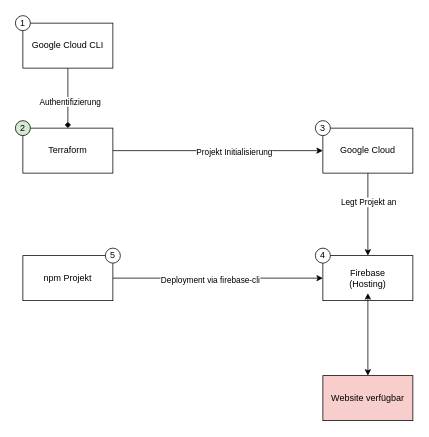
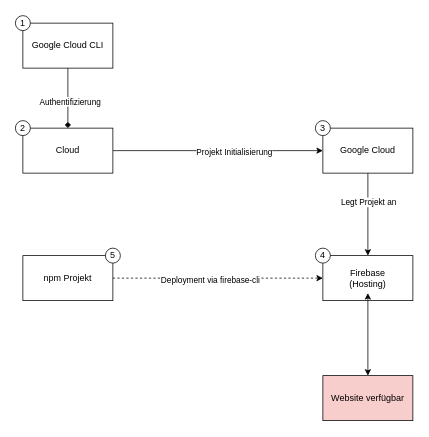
node "2": fillcolor #d5e8d4 -> #ffffff
node "Terraform": label "Terraform" -> "Cloud"
edge "npm Projekt" -> "Firebase (Hosting)": style solid -> dashed
